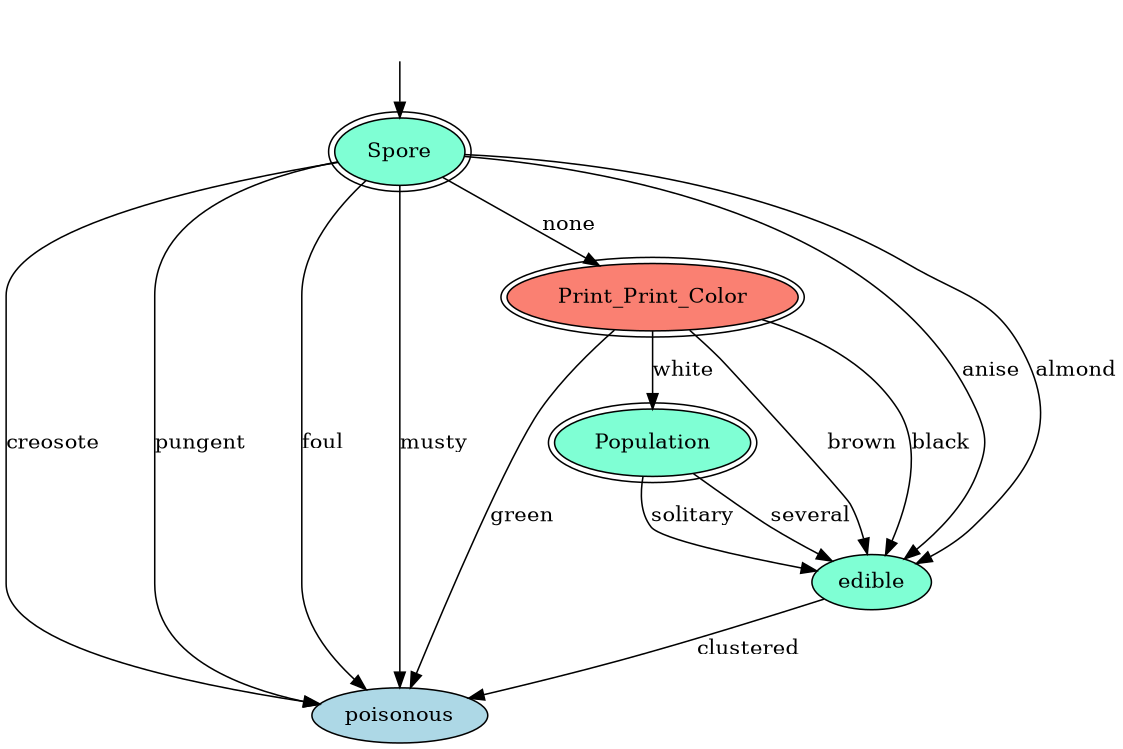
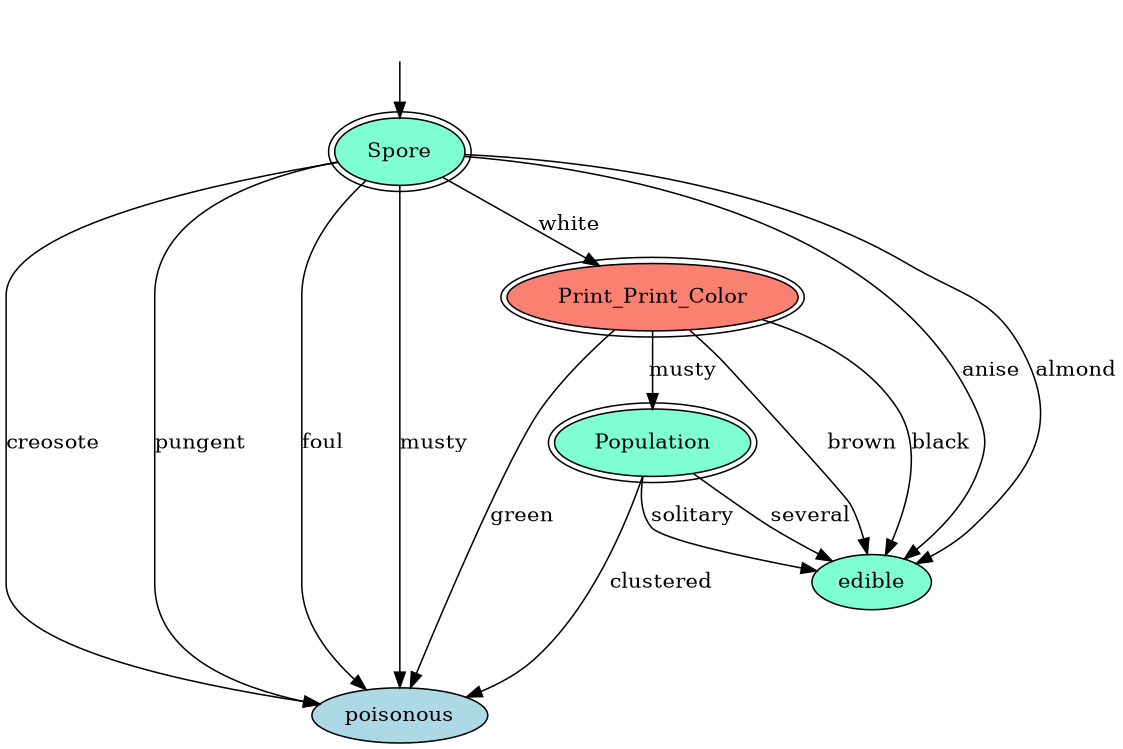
edge "Spore" -> "Print_Print_Color": label "none" -> "white"
edge "Print_Print_Color" -> "Population": label "white" -> "musty"
edge "edible" -> "poisonous": now "Population" -> "poisonous"
